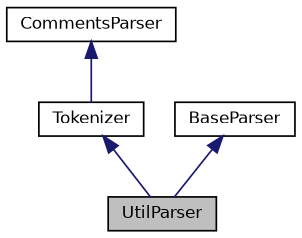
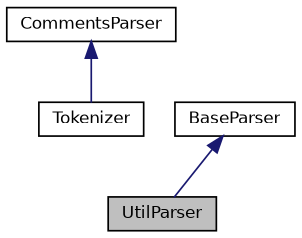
edge "UtilParser" -> "Tokenizer": removed
